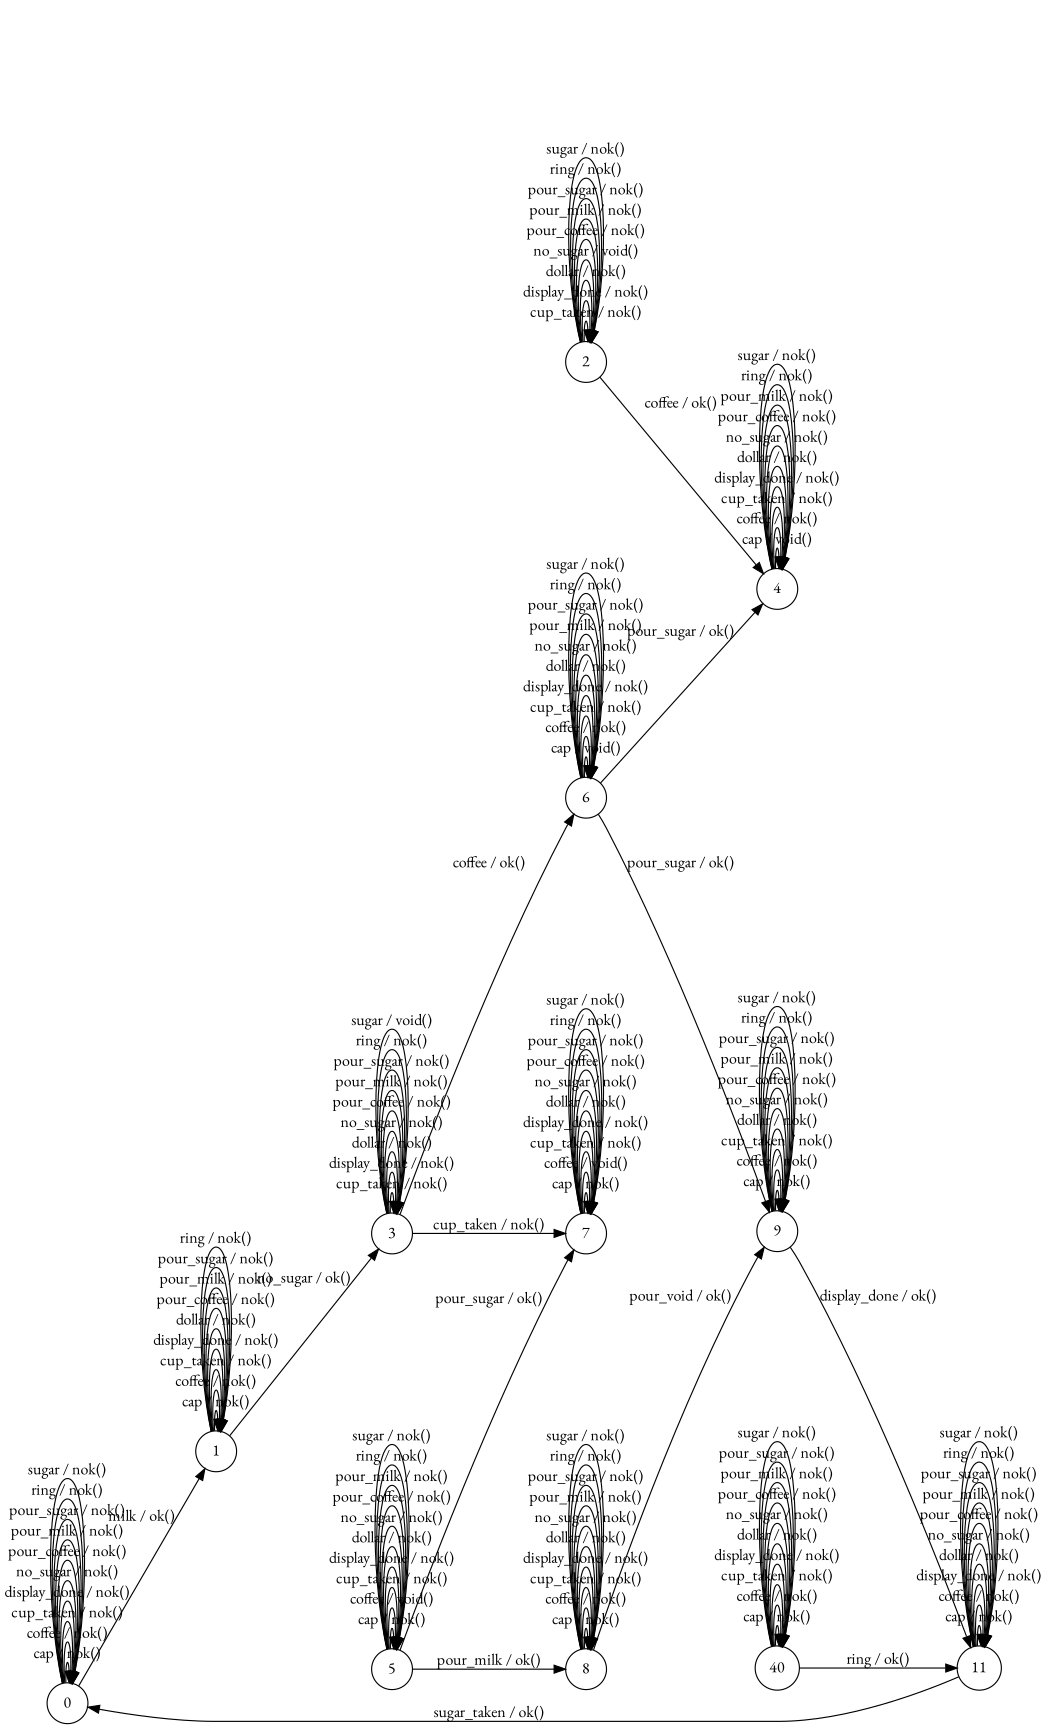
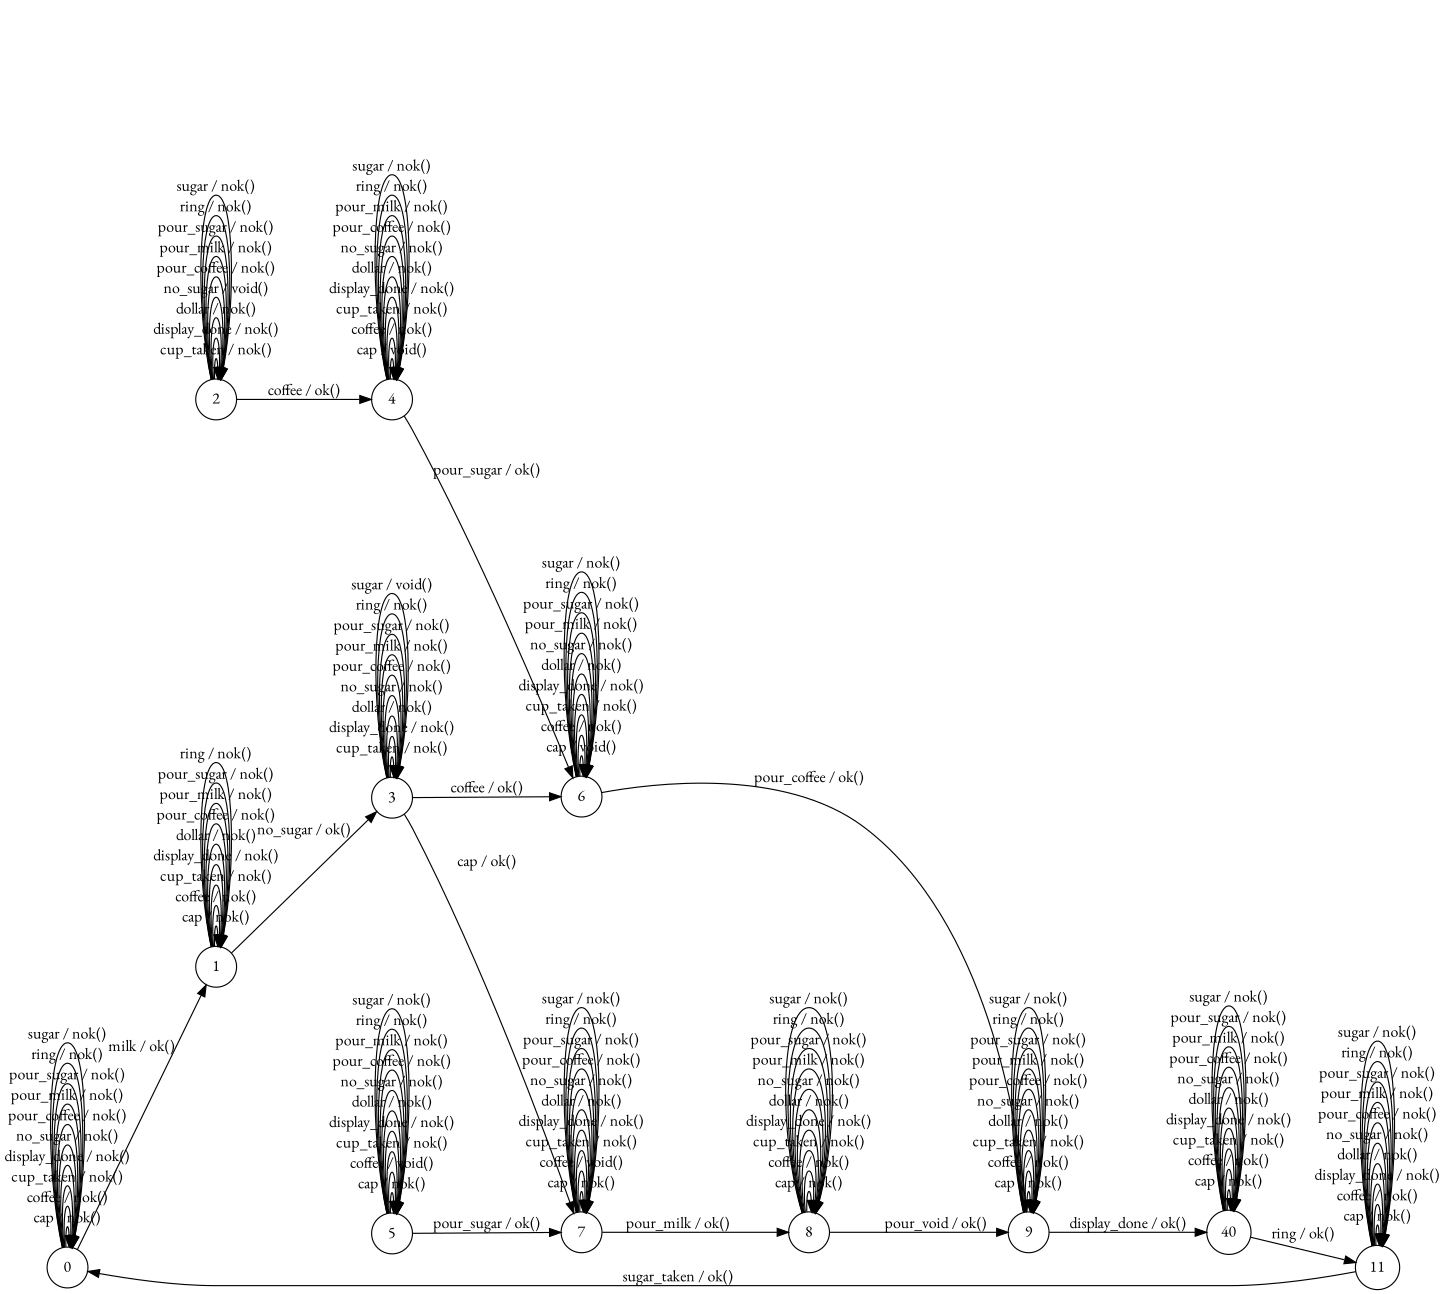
edge "6" -> "4": reversed
edge "6" -> "9": label "pour_sugar / ok()" -> "pour_coffee / ok()"
edge "3" -> "7": label "cup_taken / nok()" -> "cap / ok()"
edge "9" -> "11": now "9" -> "40"
edge "5" -> "8": now "7" -> "8"
